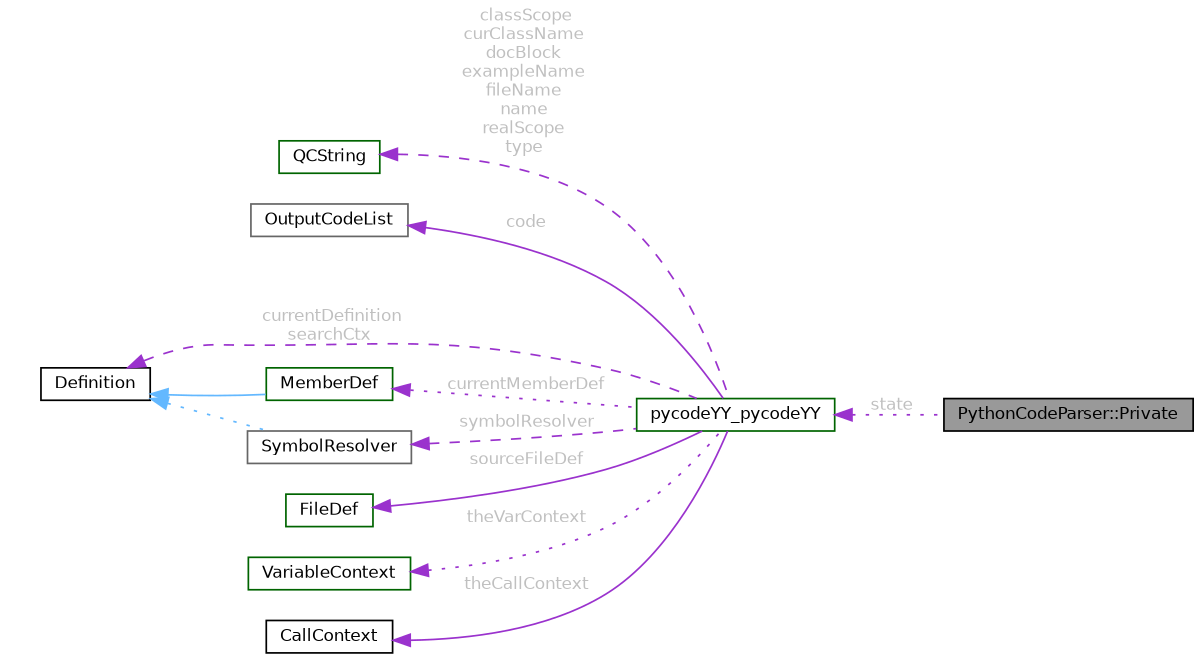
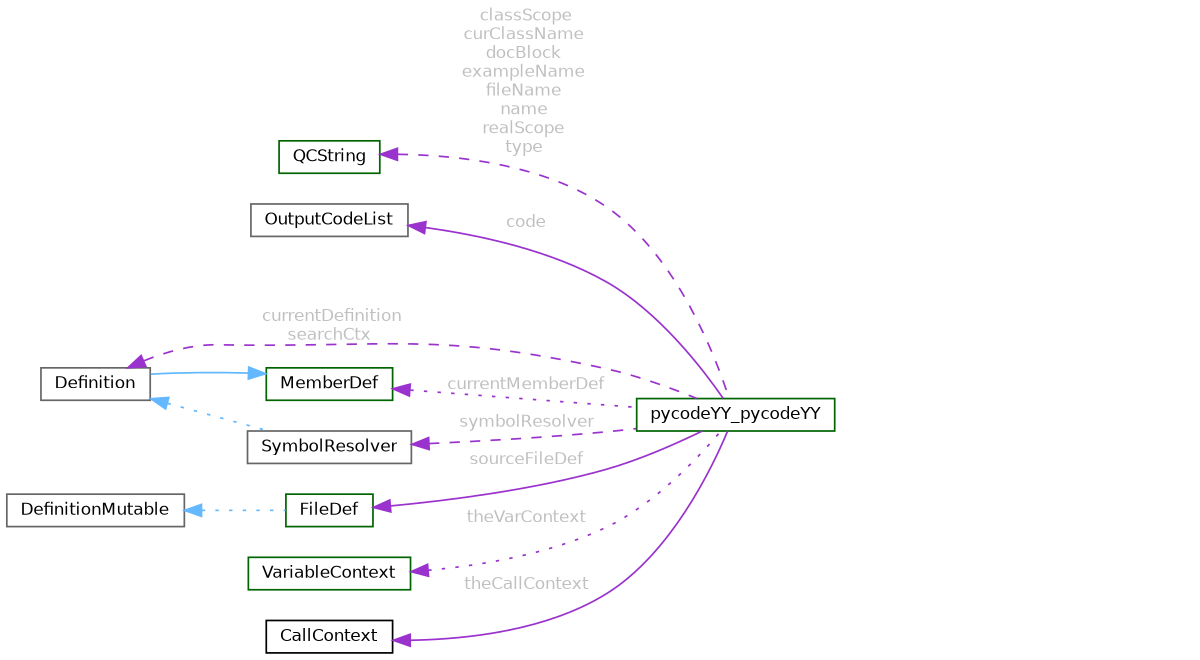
node "Definition": color black -> gray40
edge "MemberDef" -> "Definition": reversed
node "PythonCodeParser::Private": removed
node "DefinitionMutable": added
